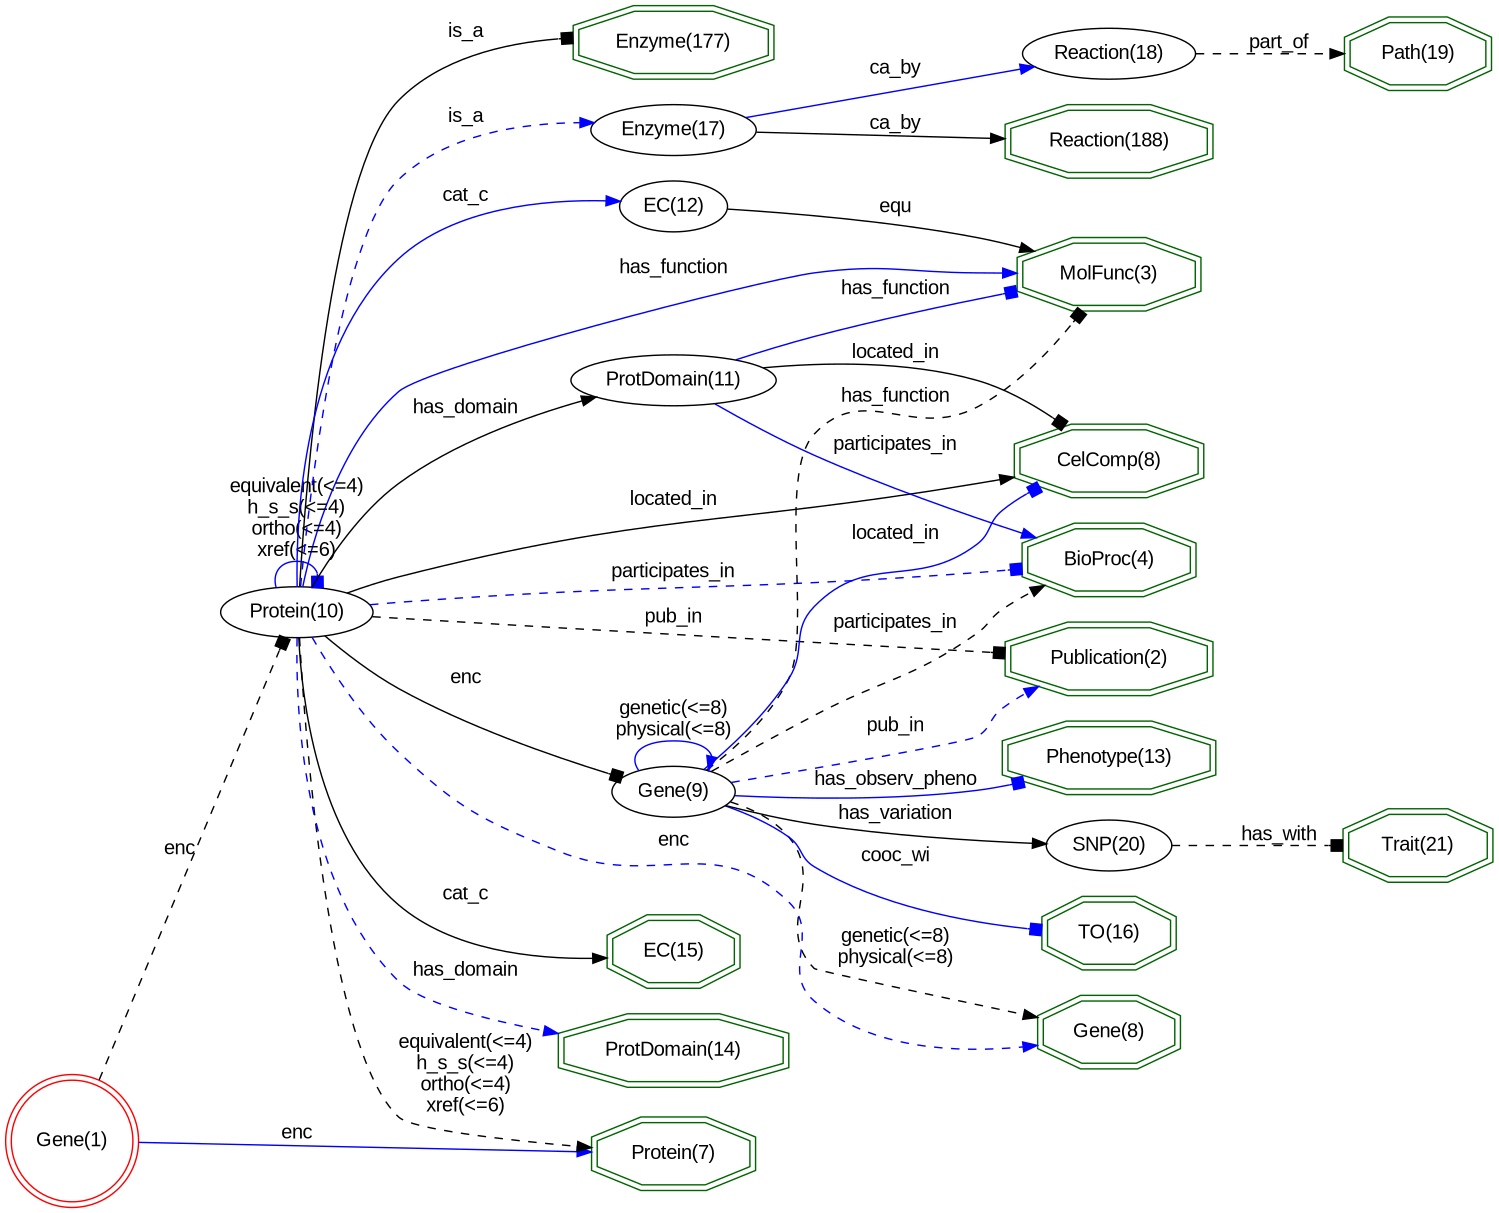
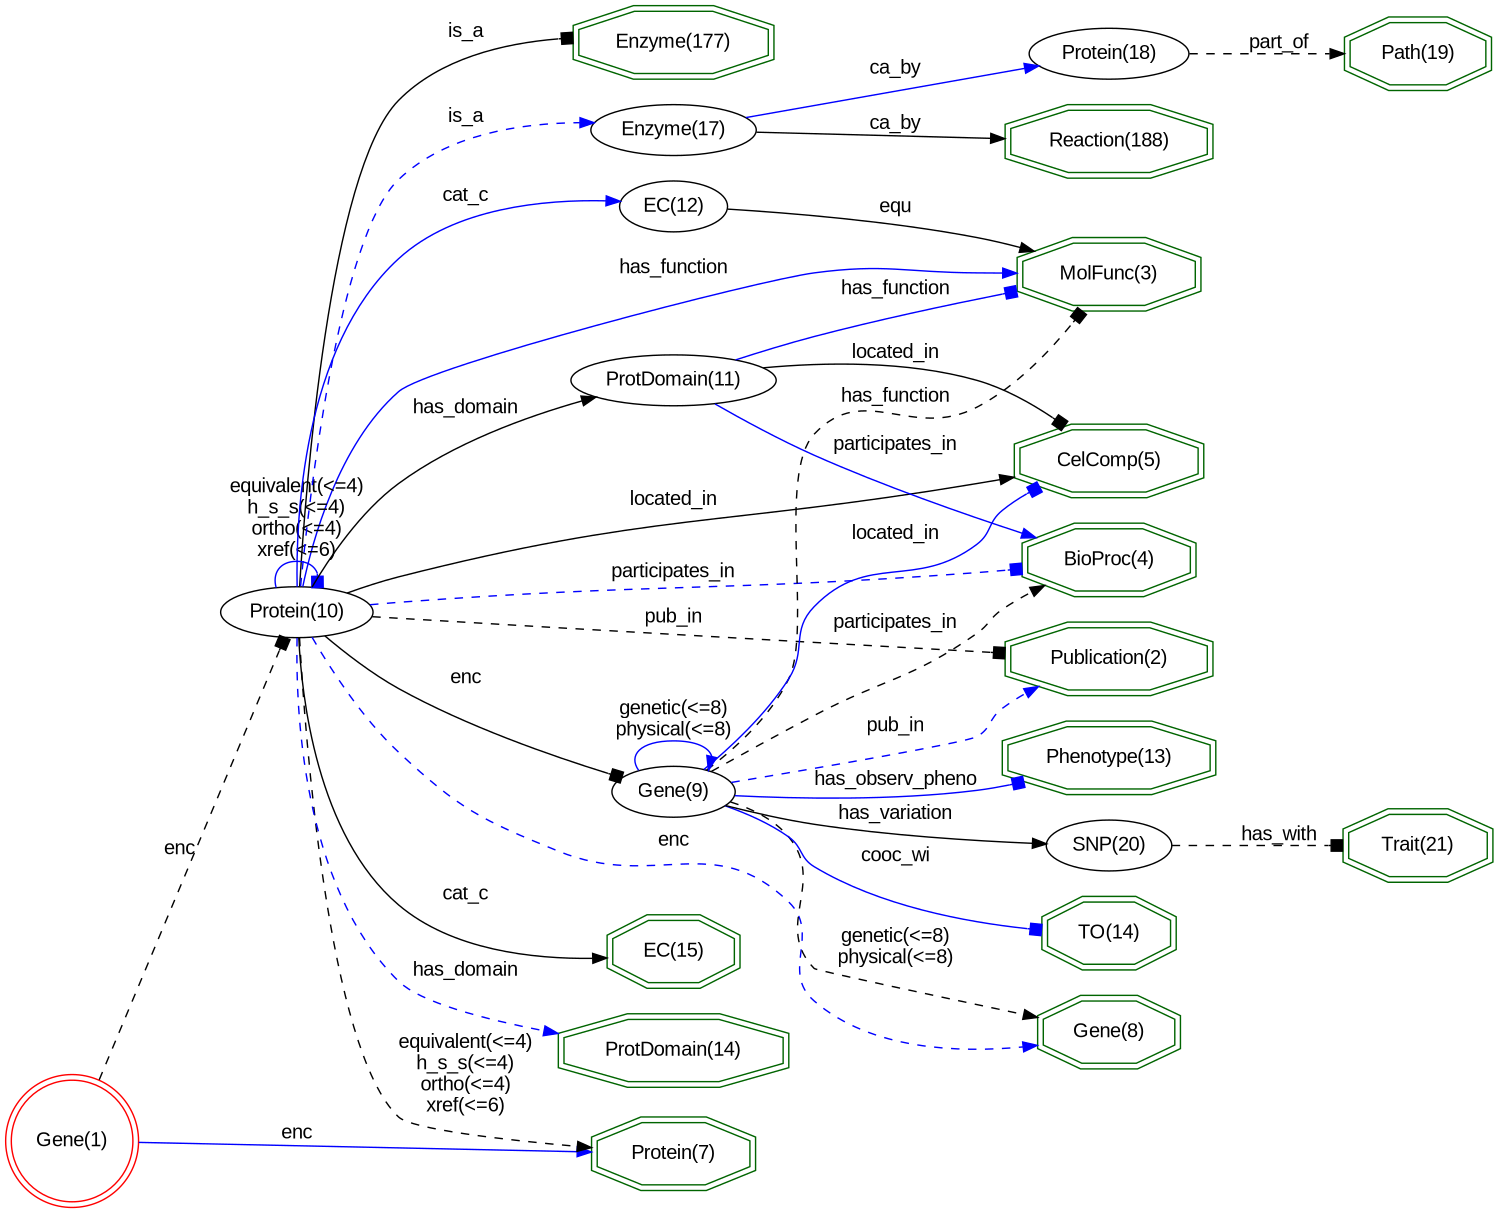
node "Reaction(18)": label "Reaction(18)" -> "Protein(18)"
node "CelComp(8)": label "CelComp(8)" -> "CelComp(5)"
node "TO(16)": label "TO(16)" -> "TO(14)"
